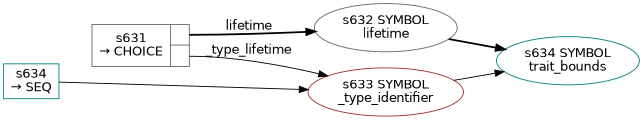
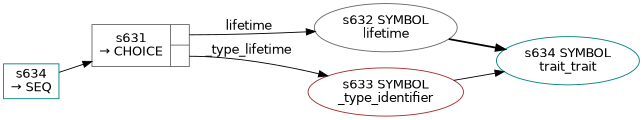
edge "s631" -> "s632 SYMBOL lifetime": style bold -> solid
node "s634 SYMBOL trait_bounds": label "s634 SYMBOL trait_bounds" -> "s634 SYMBOL trait_trait"
edge "s634 → SEQ" -> "s633 SYMBOL _type_identifier": now "s634 → SEQ" -> "s631"
